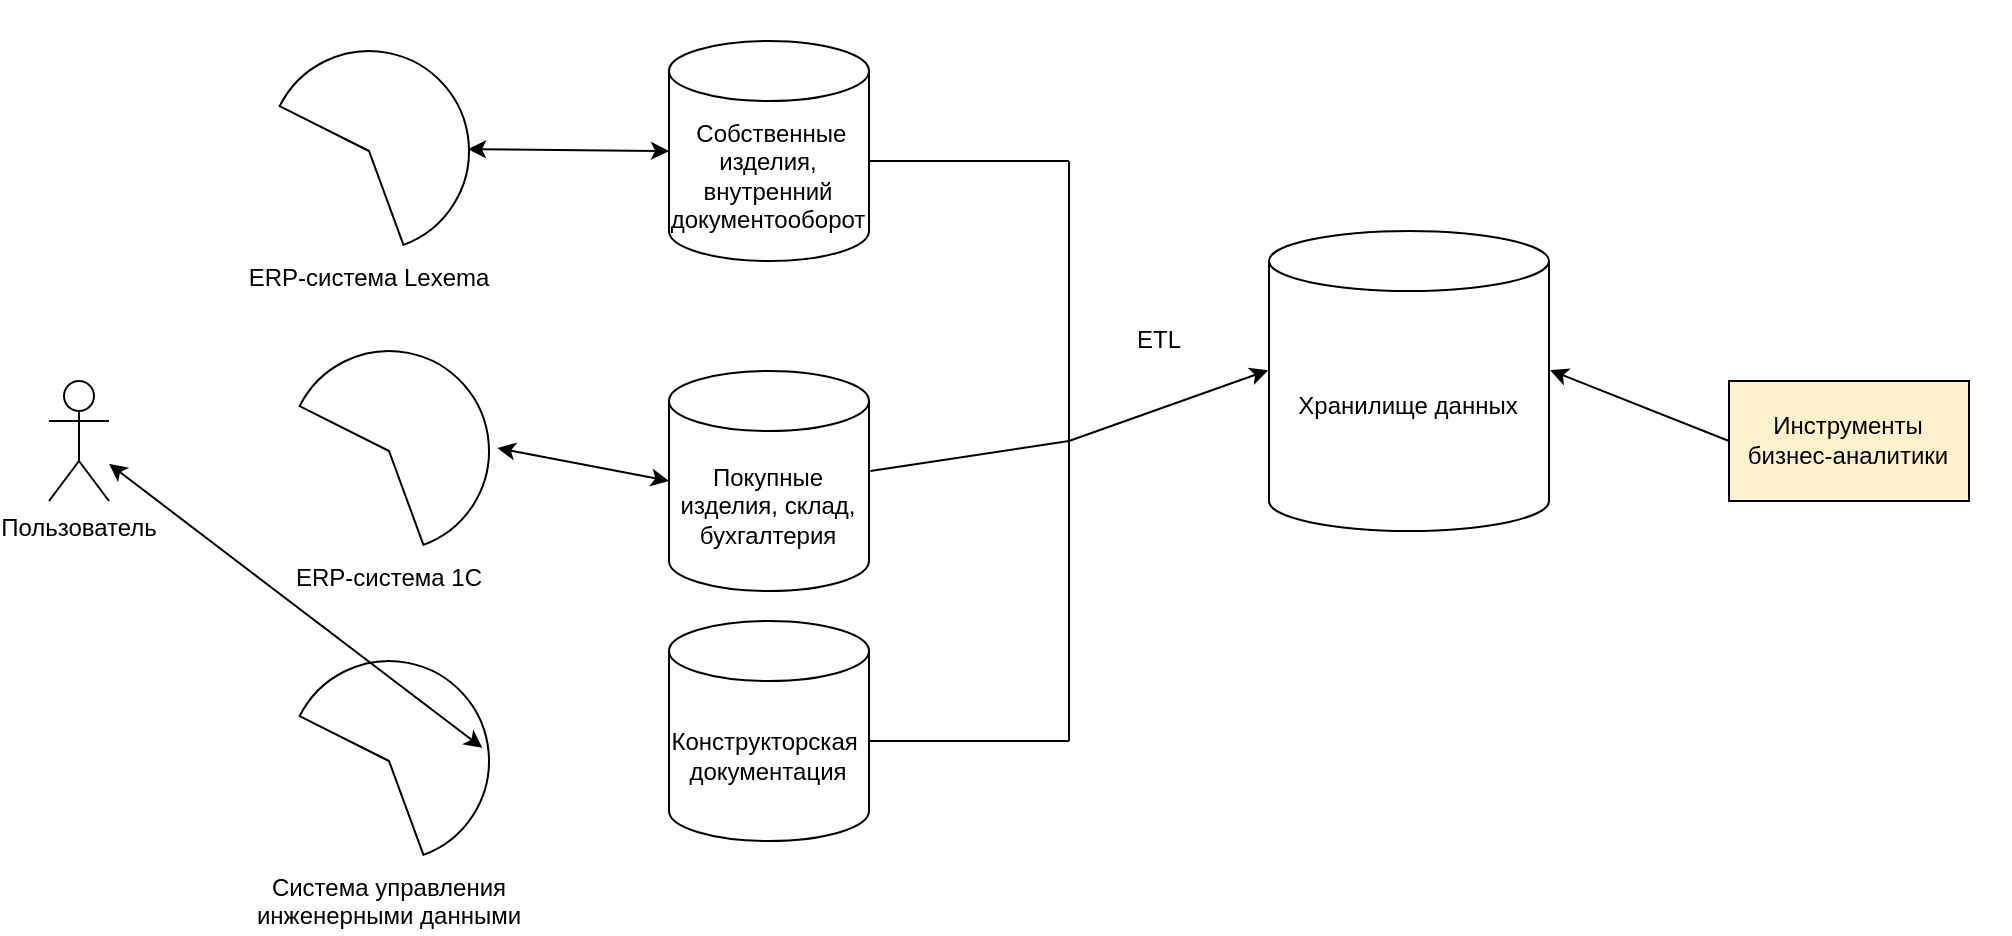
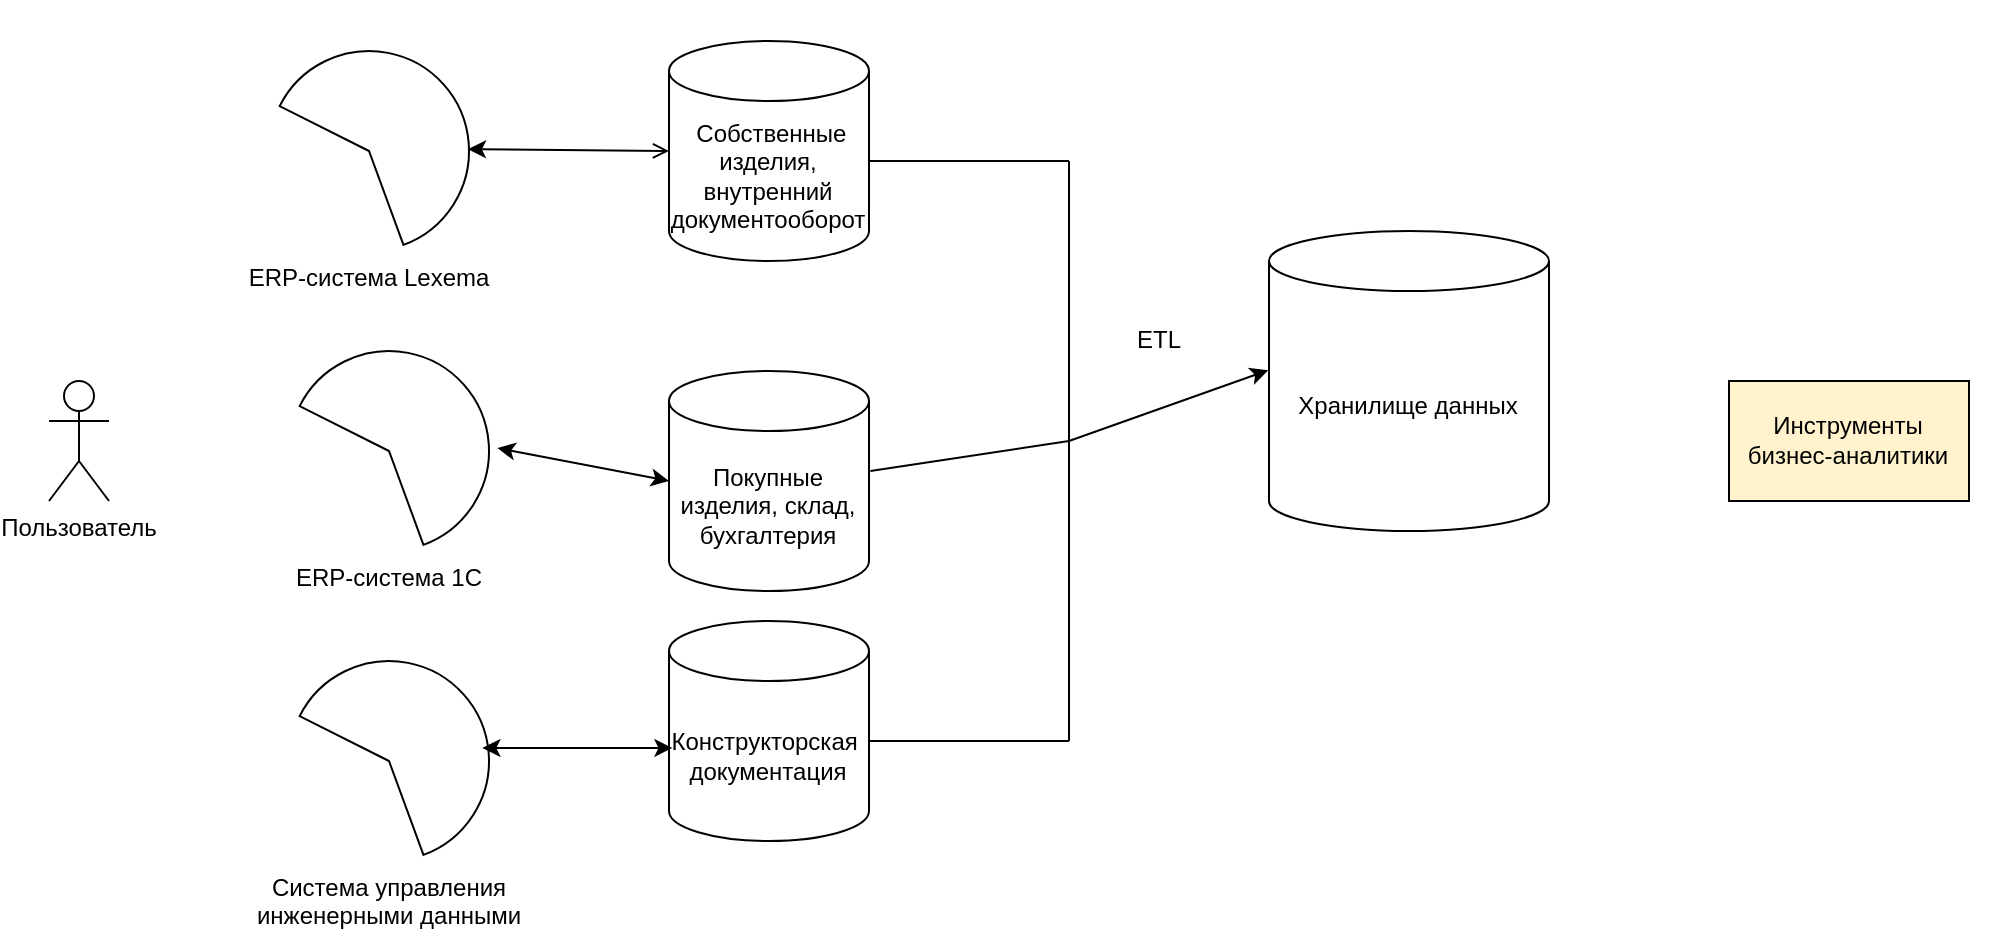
edge "ERP-система Lexema" -- "Собственные изделия, внутренний документооборот": arrowhead classic -> open
edge "Инструменты бизнес-аналитики" -> "Хранилище данных": removed
edge "Пользователь" -- "Система управления инженерными данными": now "Конструкторская документация" -- "Система управления инженерными данными"
